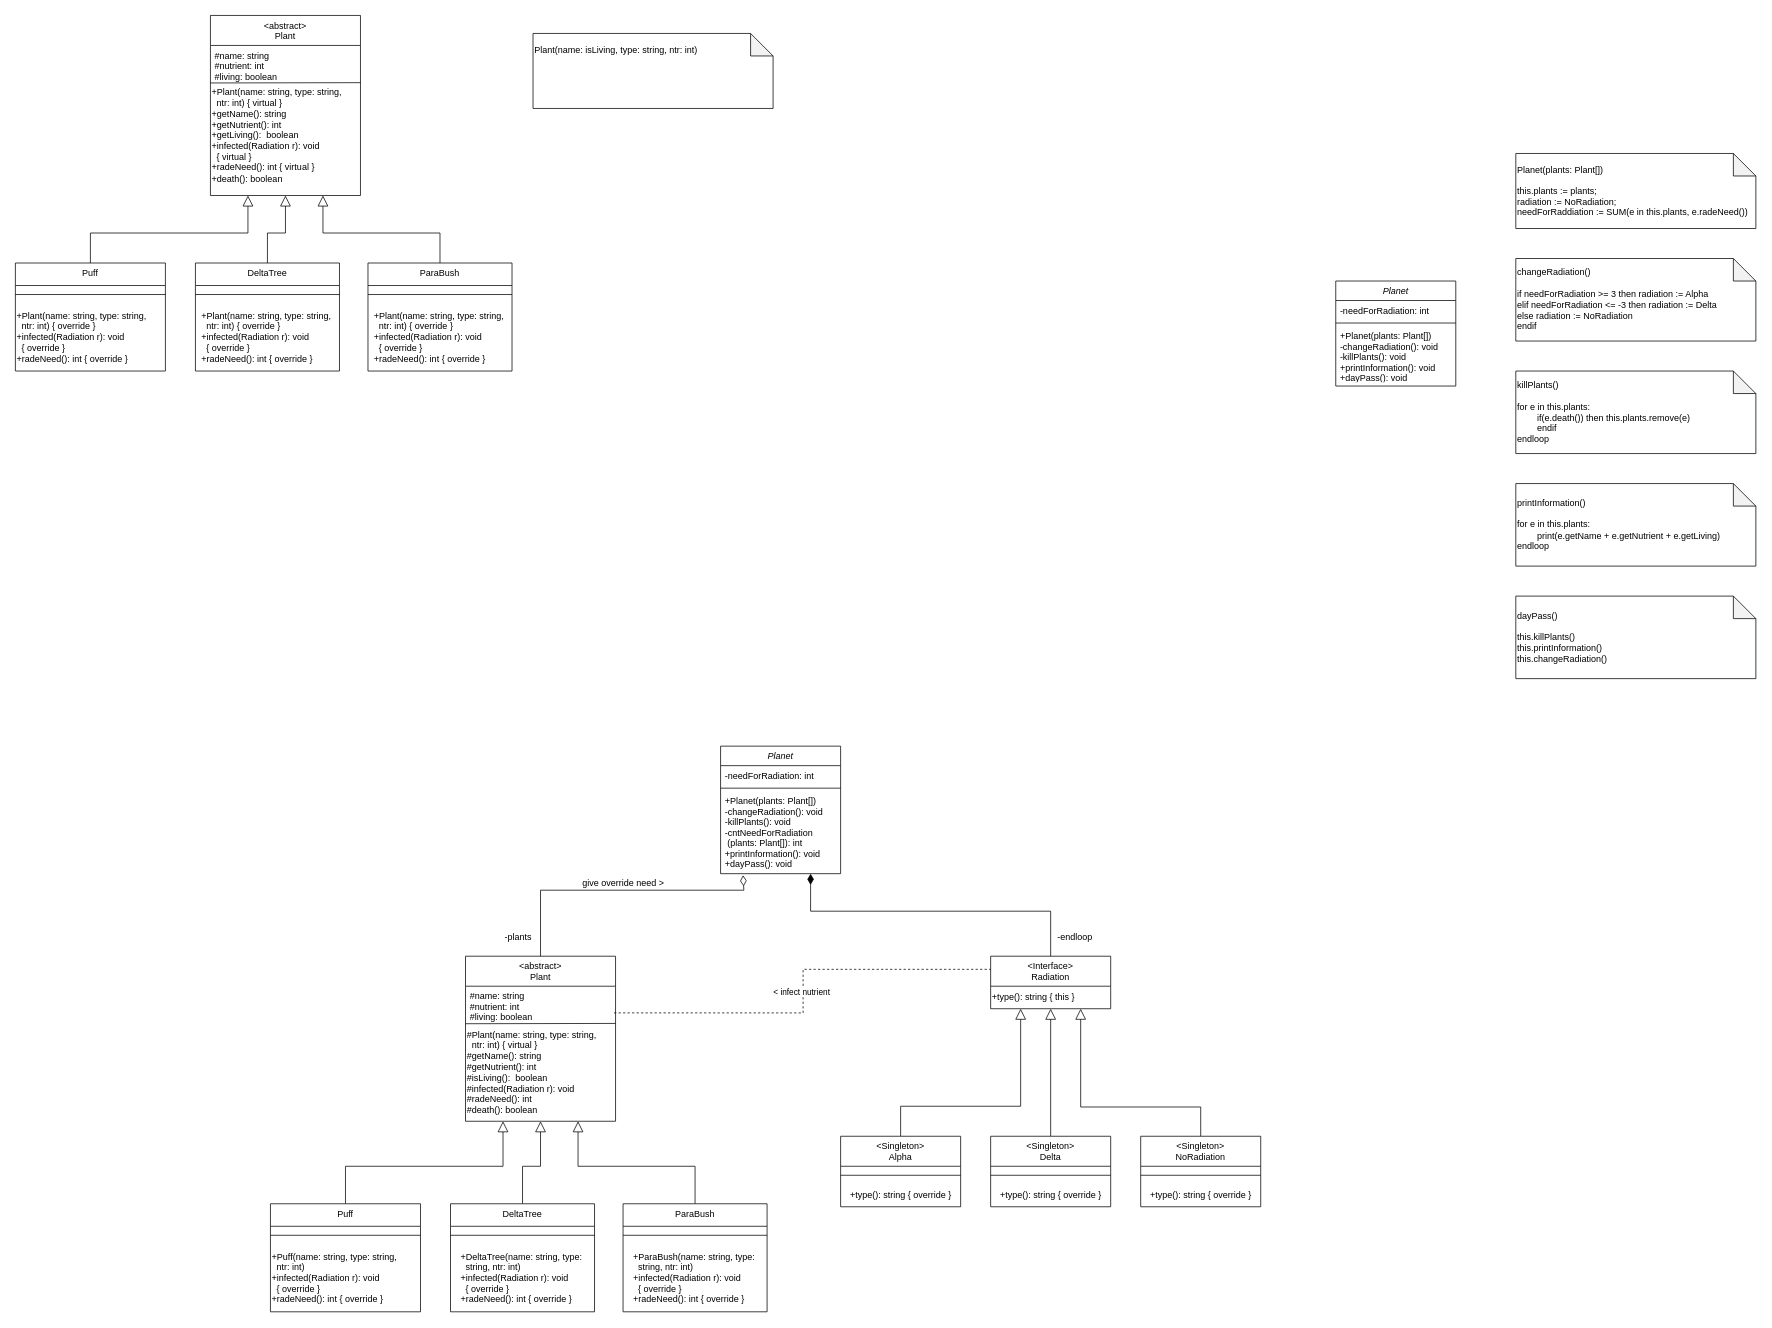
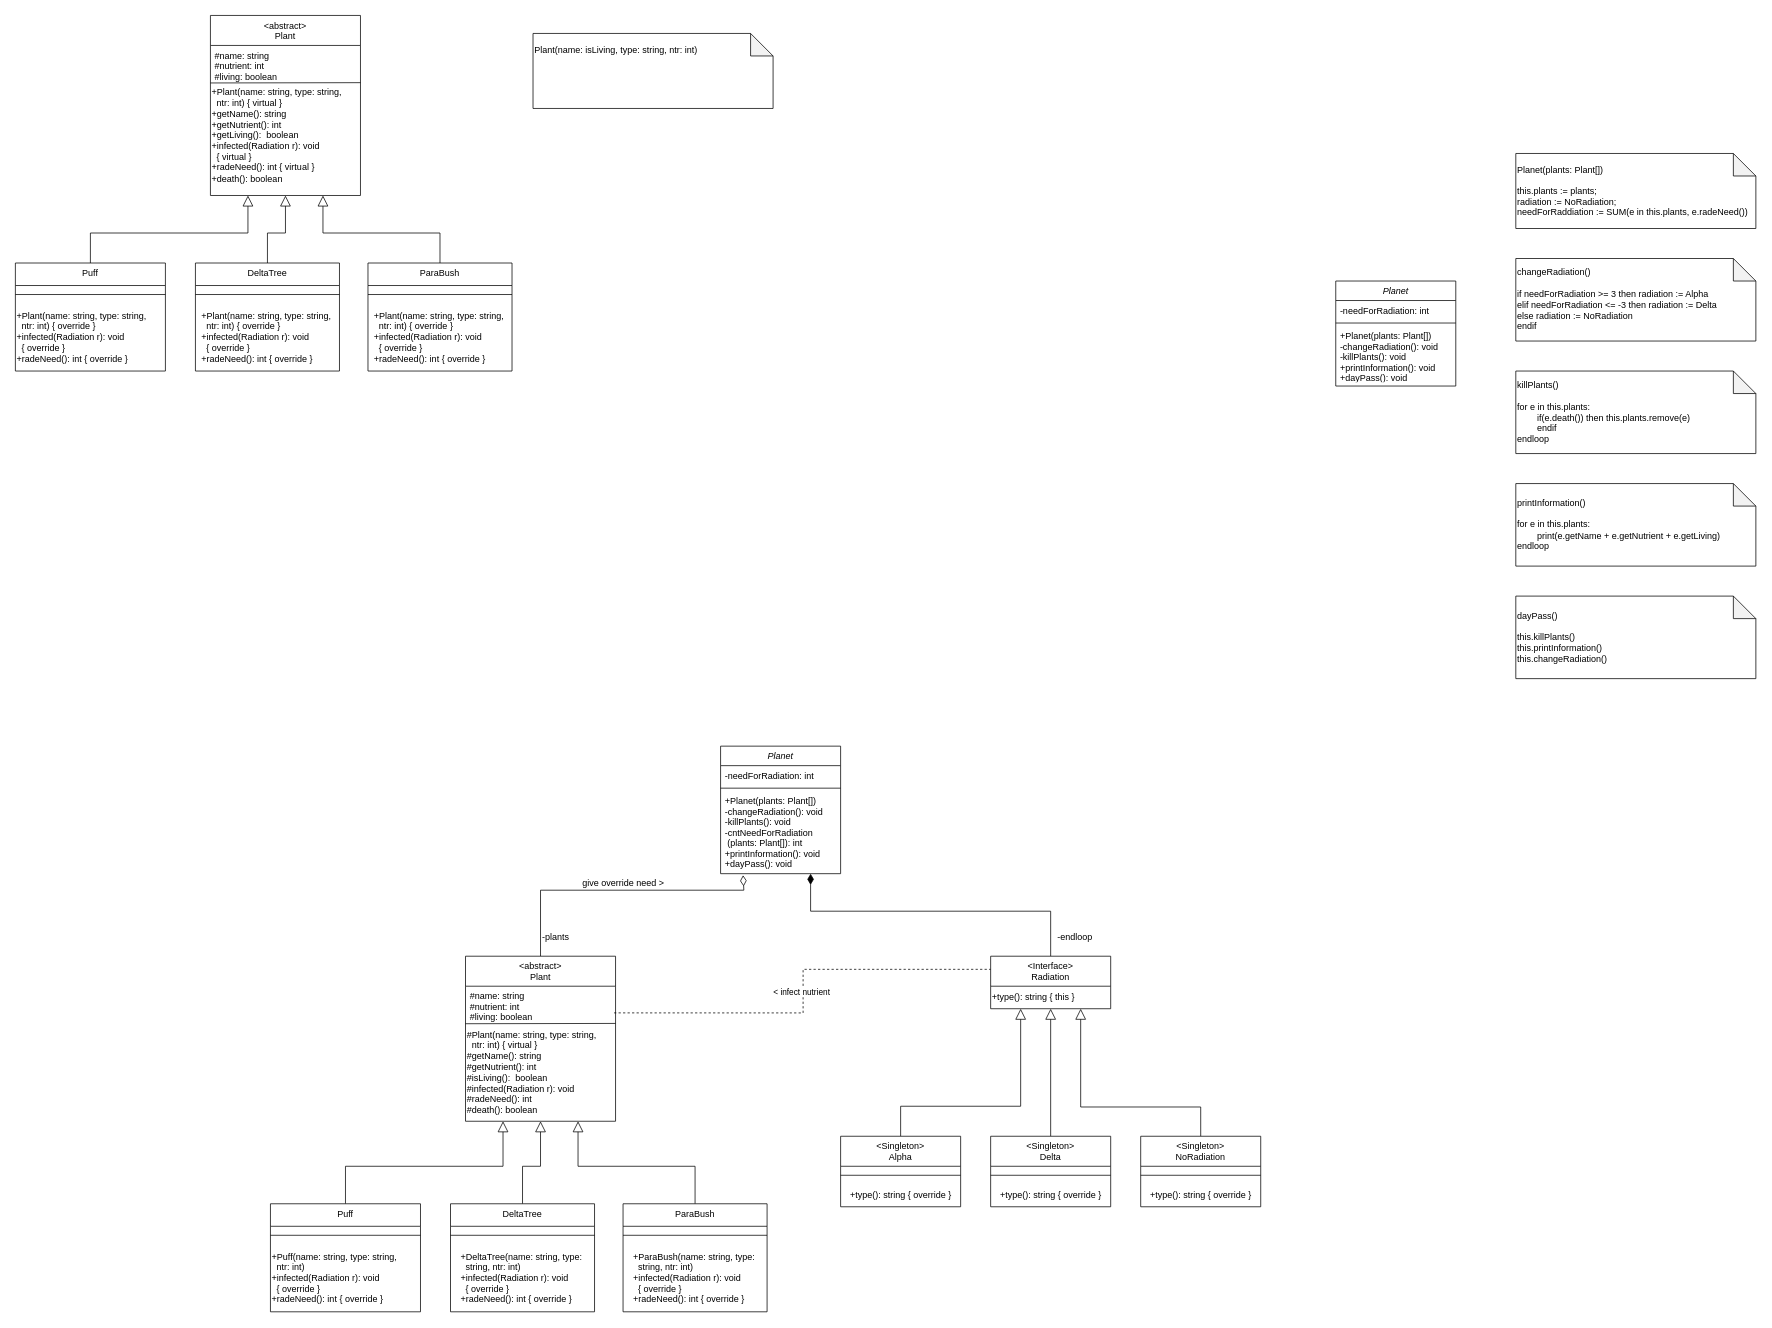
node "-plants": moved (518, 937) -> (555, 937)
